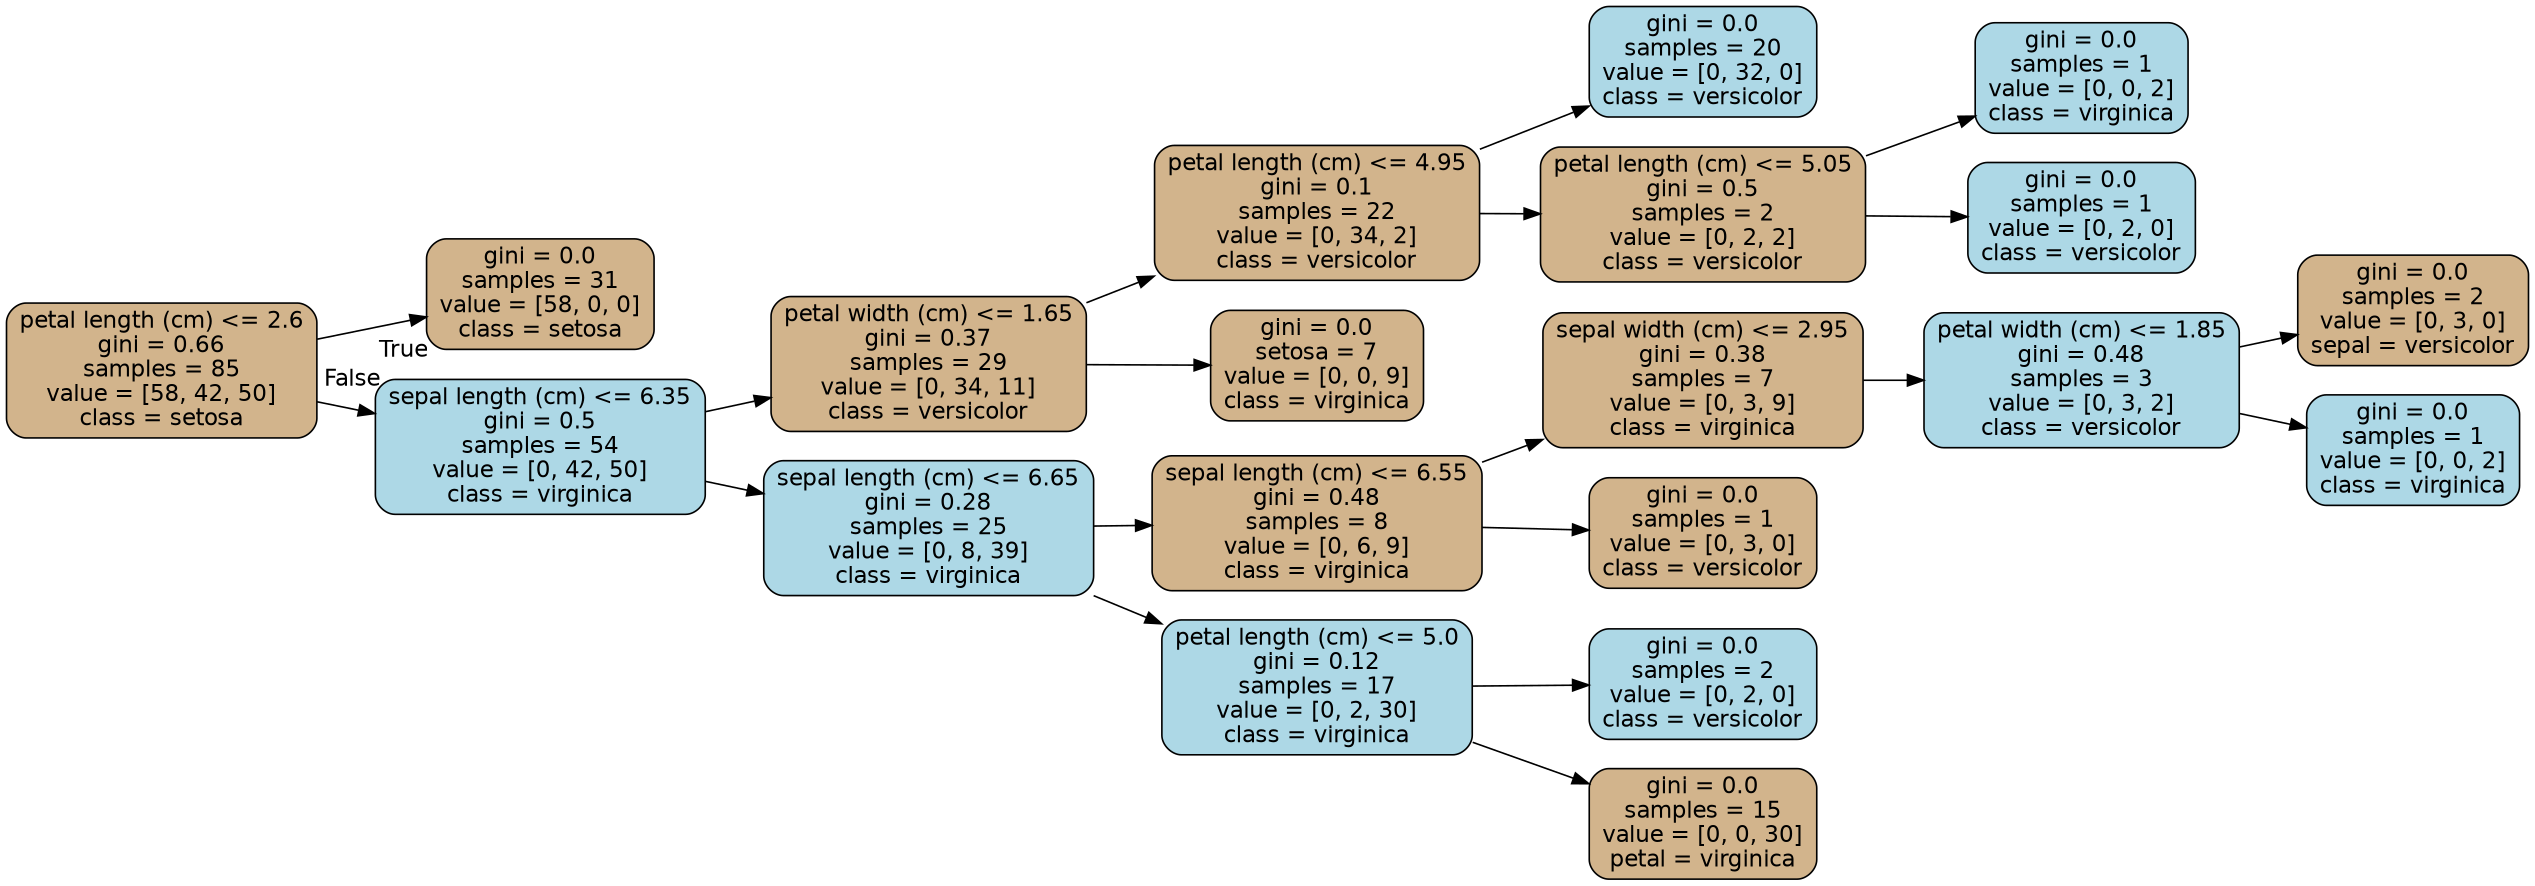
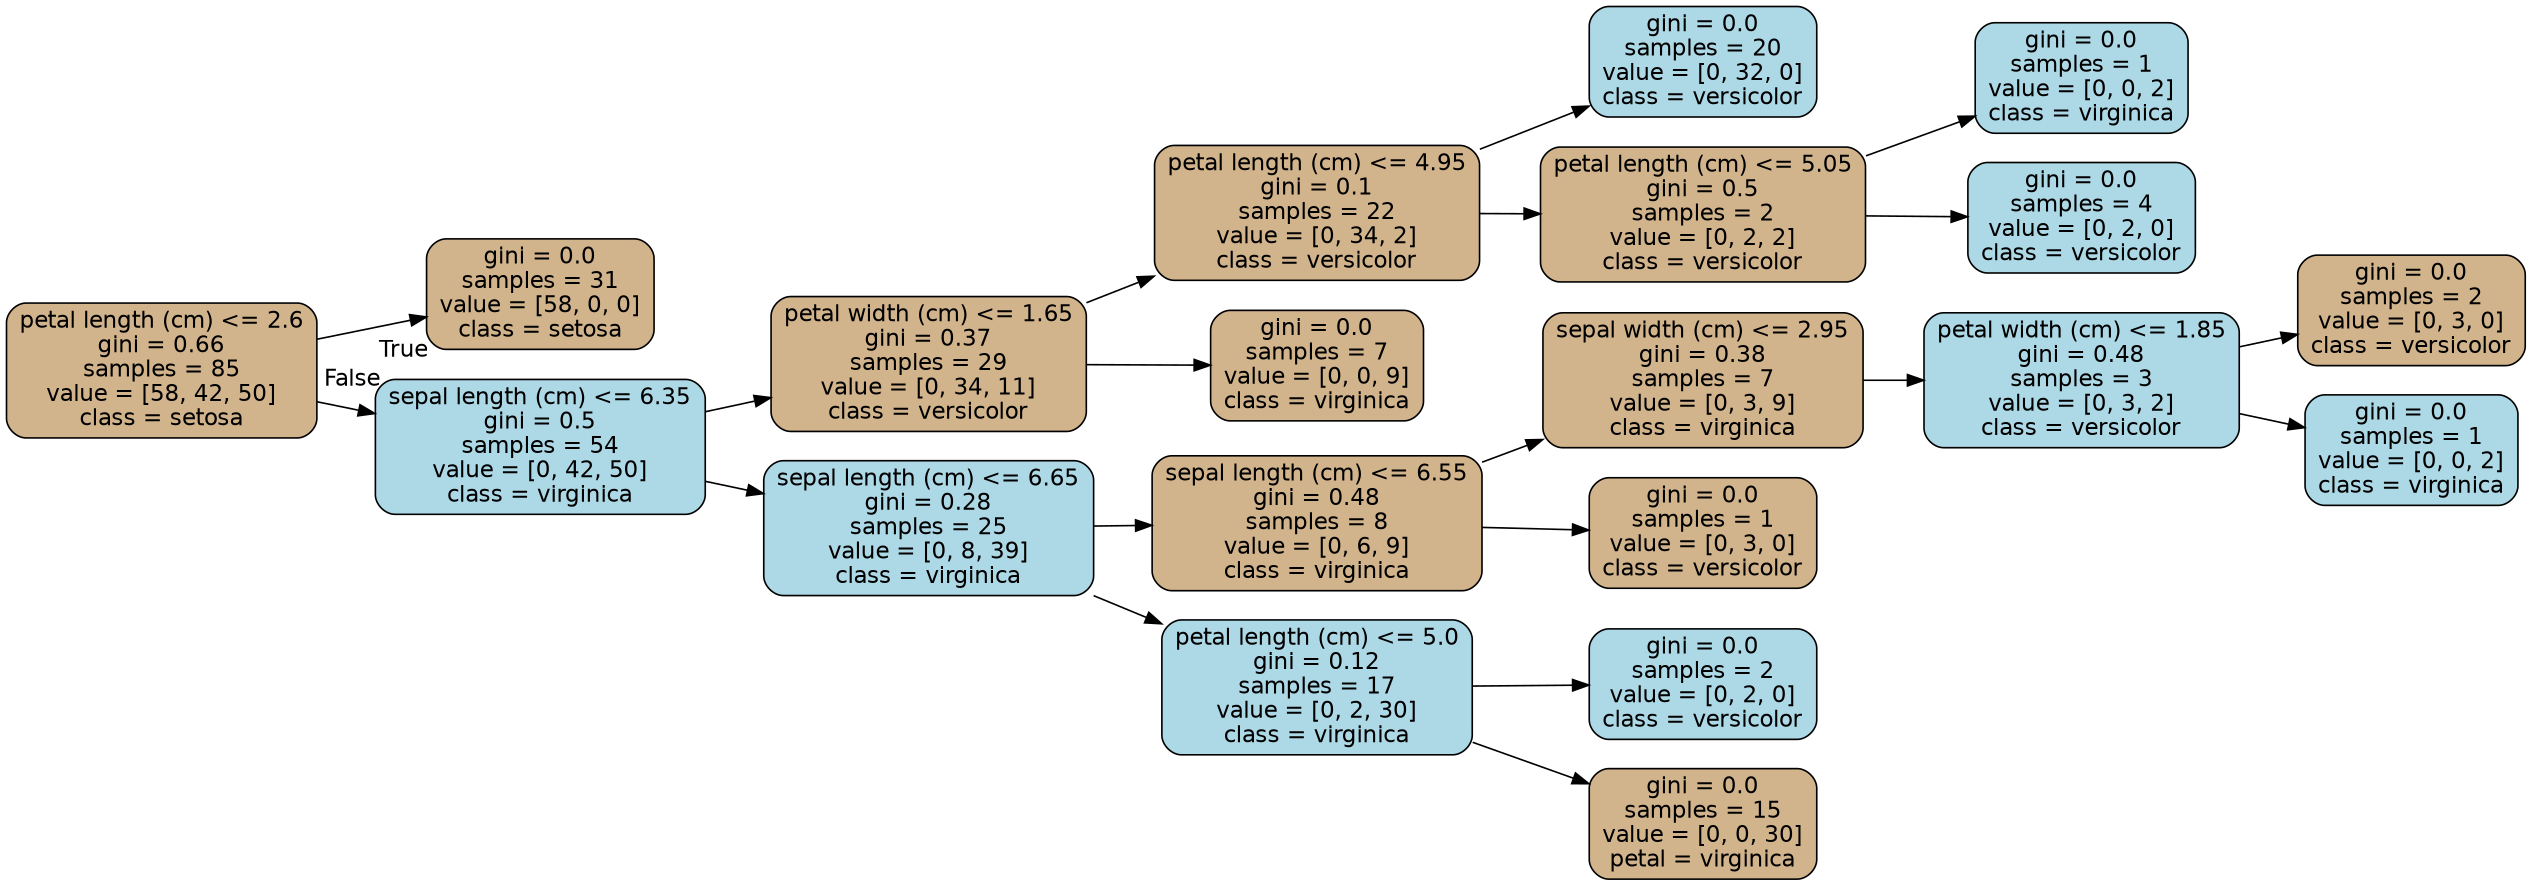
node "gini = 0.0 samples = 1 value = [0, 2, 0] class = versicolor": label "gini = 0.0 samples = 1 value = [0, 2, 0] class = versicolor" -> "gini = 0.0 samples = 4 value = [0, 2, 0] class = versicolor"
node "gini = 0.0 samples = 2 value = [0, 3, 0] sepal = versicolor": label "gini = 0.0 samples = 2 value = [0, 3, 0] sepal = versicolor" -> "gini = 0.0 samples = 2 value = [0, 3, 0] class = versicolor"
node "gini = 0.0 setosa = 7 value = [0, 0, 9] class = virginica": label "gini = 0.0 setosa = 7 value = [0, 0, 9] class = virginica" -> "gini = 0.0 samples = 7 value = [0, 0, 9] class = virginica"
